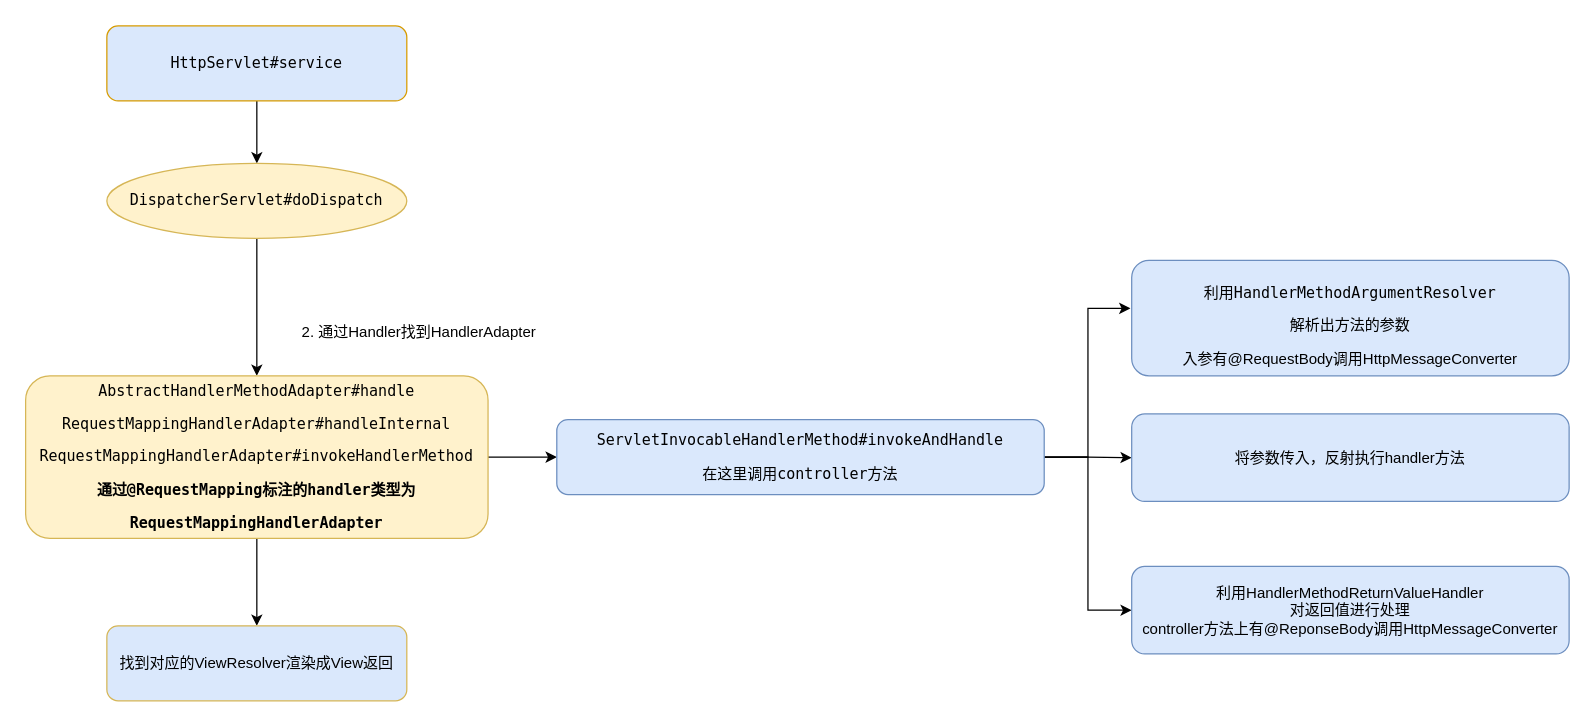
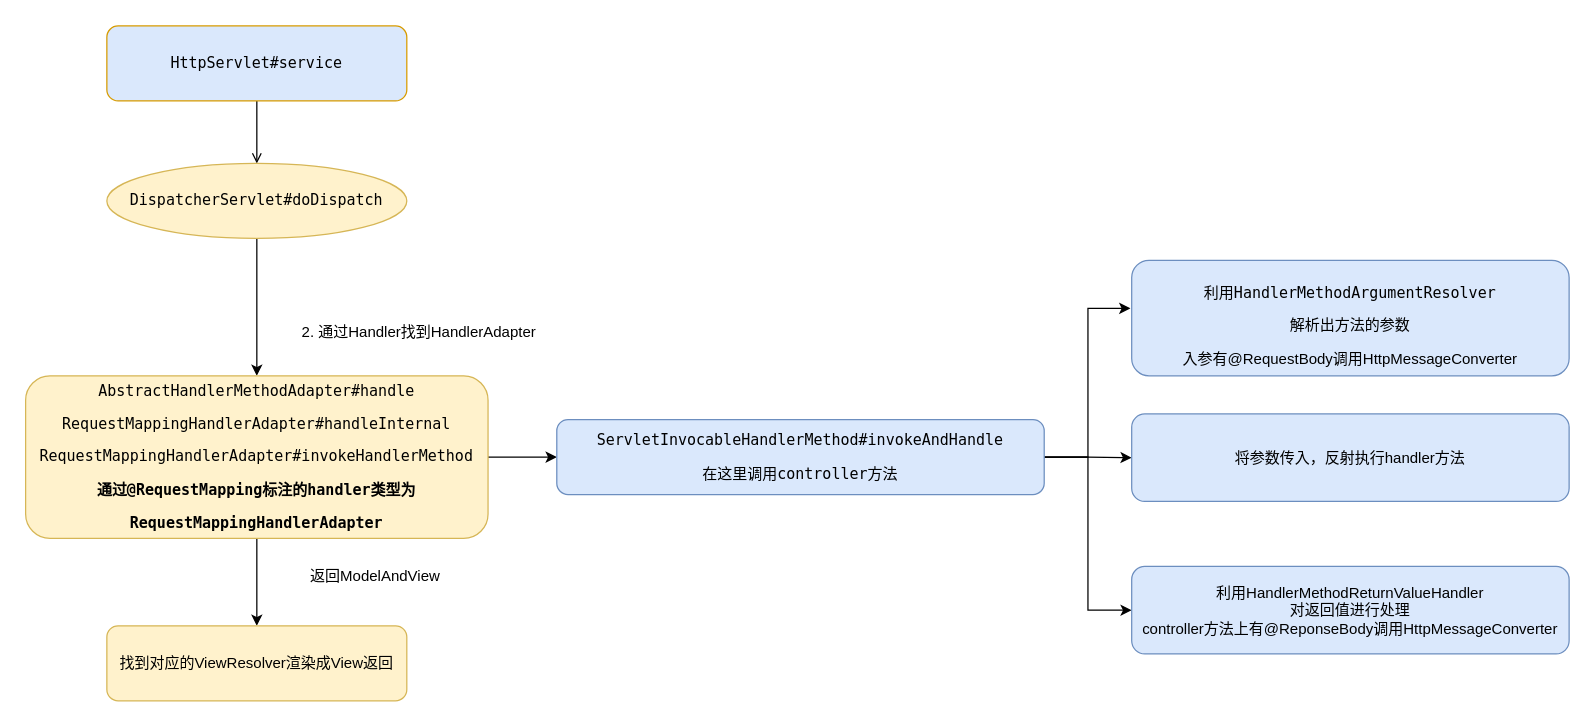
edge "HttpServlet#service" -> "DispatcherServlet#doDispatch": arrowhead classic -> open
node "返回ModelAndView": added
node "找到对应的ViewResolver渲染成View返回": fillcolor #dae8fc -> #fff2cc
